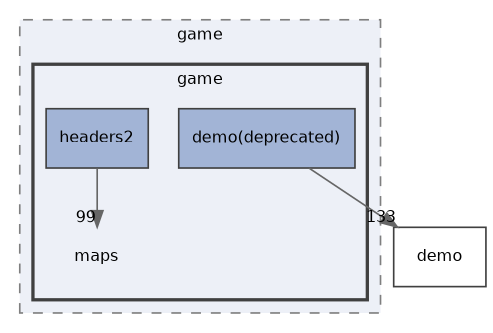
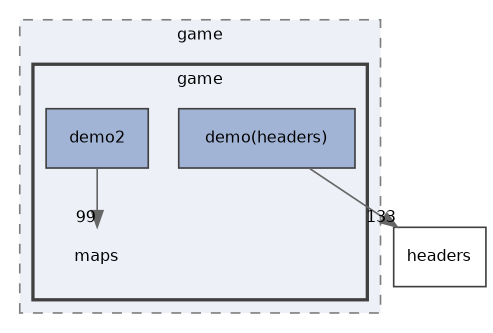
node "headers2": label "headers2" -> "demo2"
node "demo(deprecated)": label "demo(deprecated)" -> "demo(headers)"
node "demo": label "demo" -> "headers"
